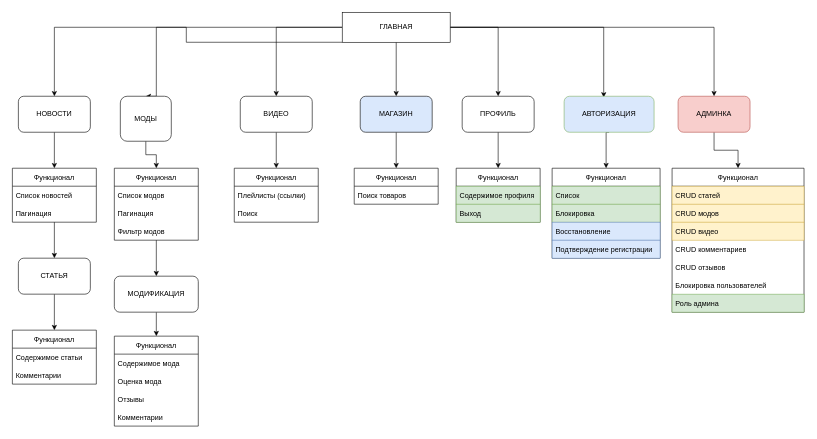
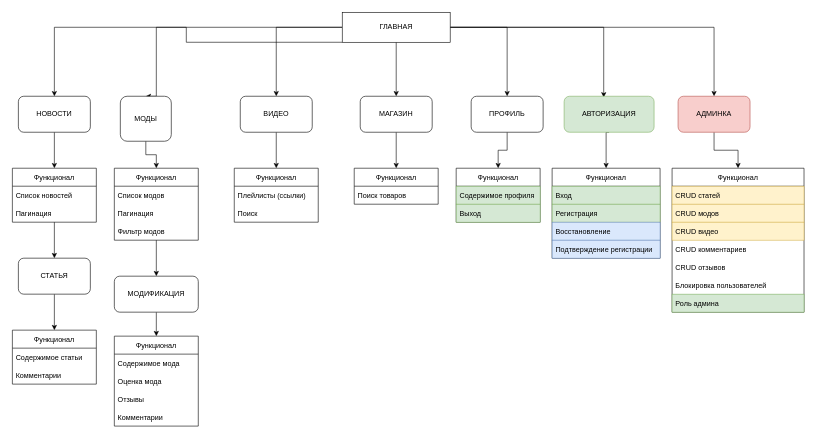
node "МАГАЗИН": fillcolor #dae8fc -> #ffffff
node "ПРОФИЛЬ": moved (498, 114) -> (507, 114)
node "АВТОРИЗАЦИЯ": fillcolor #dae8fc -> #d5e8d4
node "Список": label "Список" -> "Вход"
node "Блокировка": label "Блокировка" -> "Регистрация"
